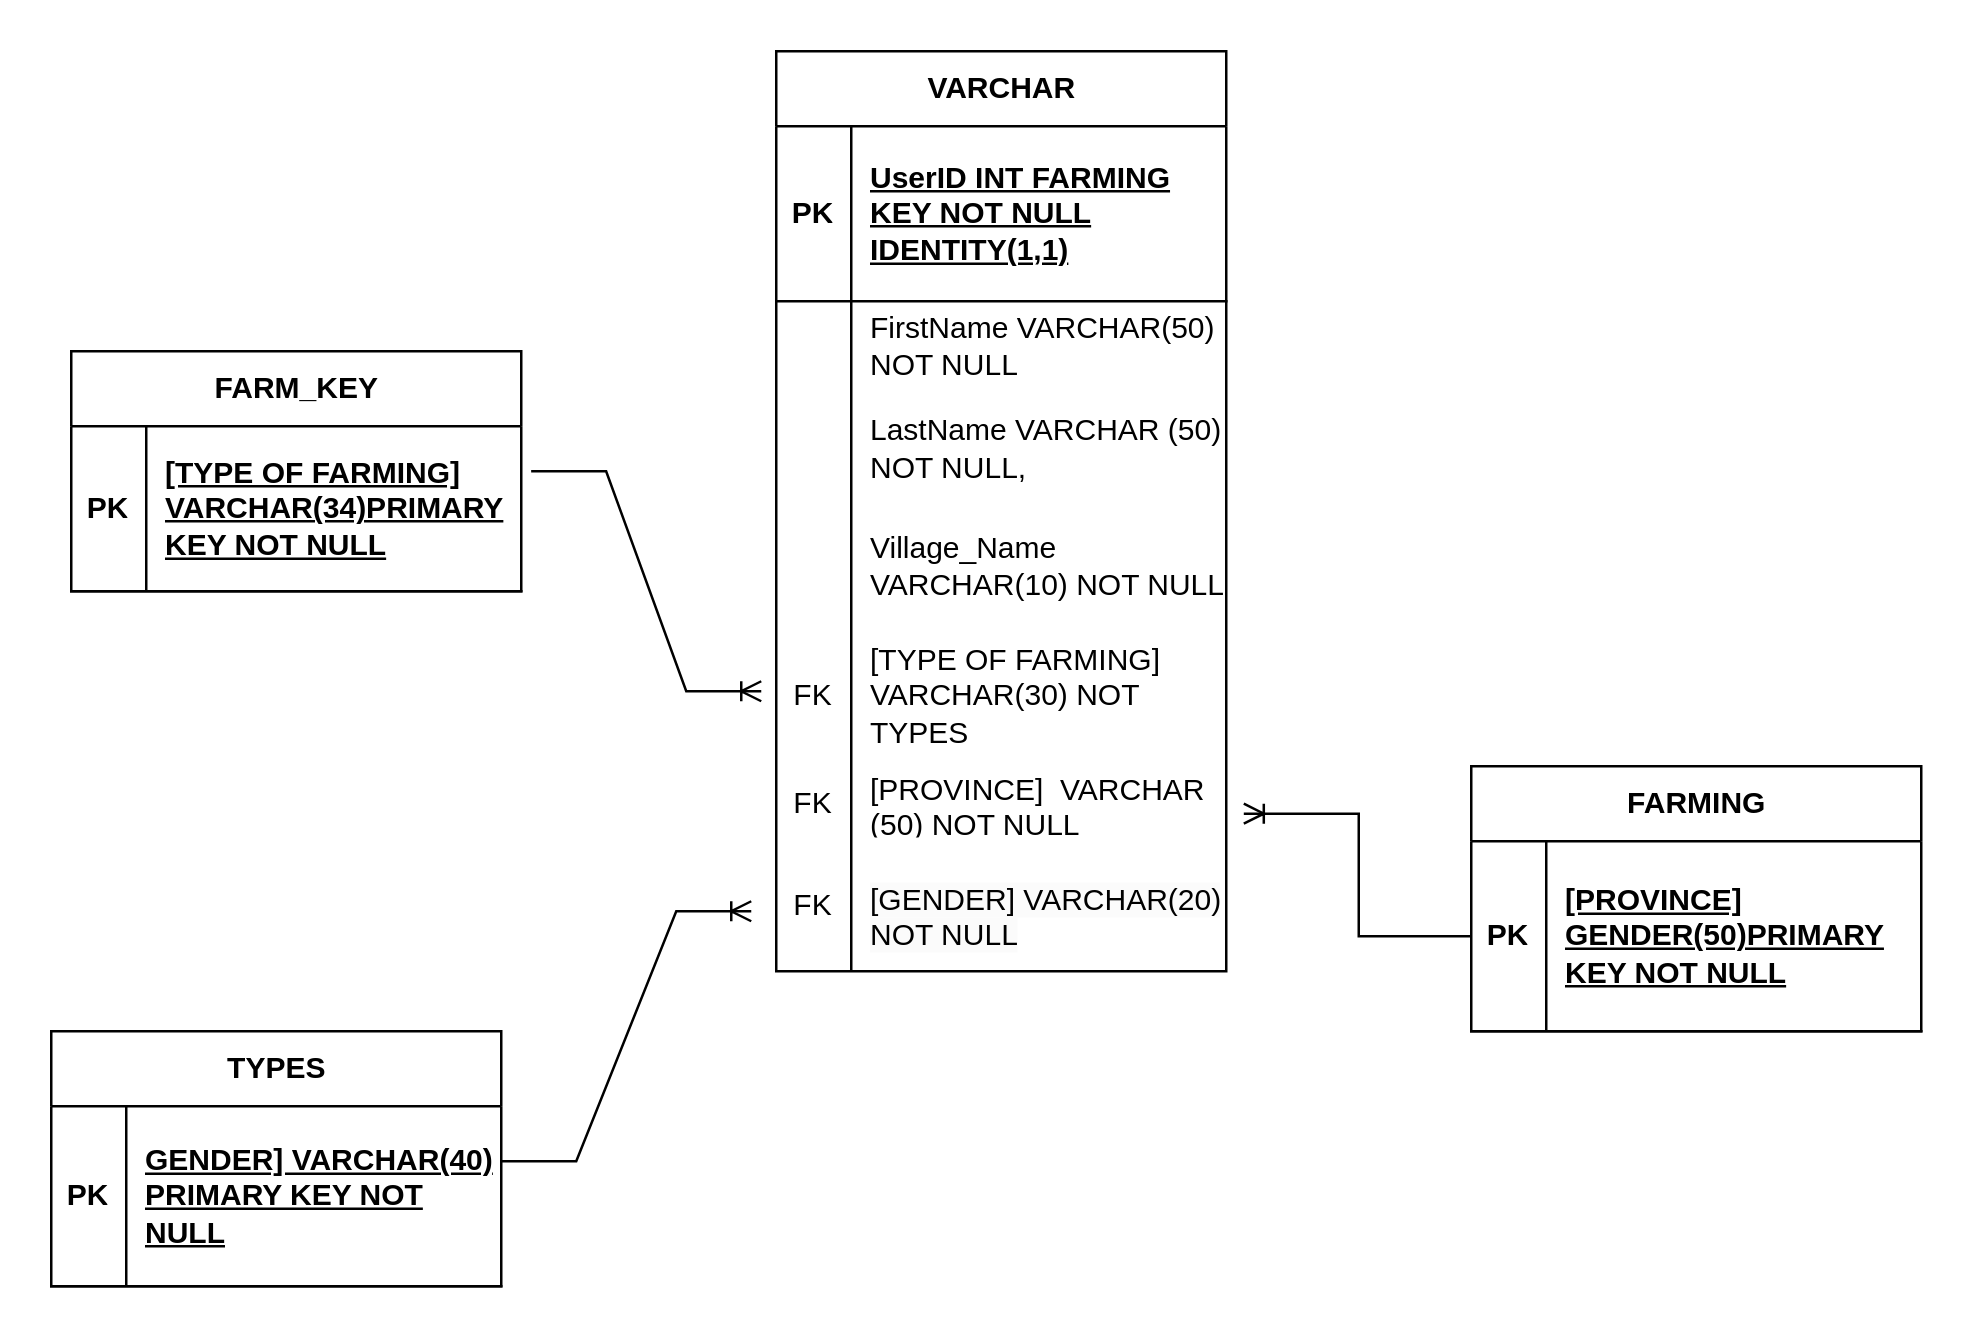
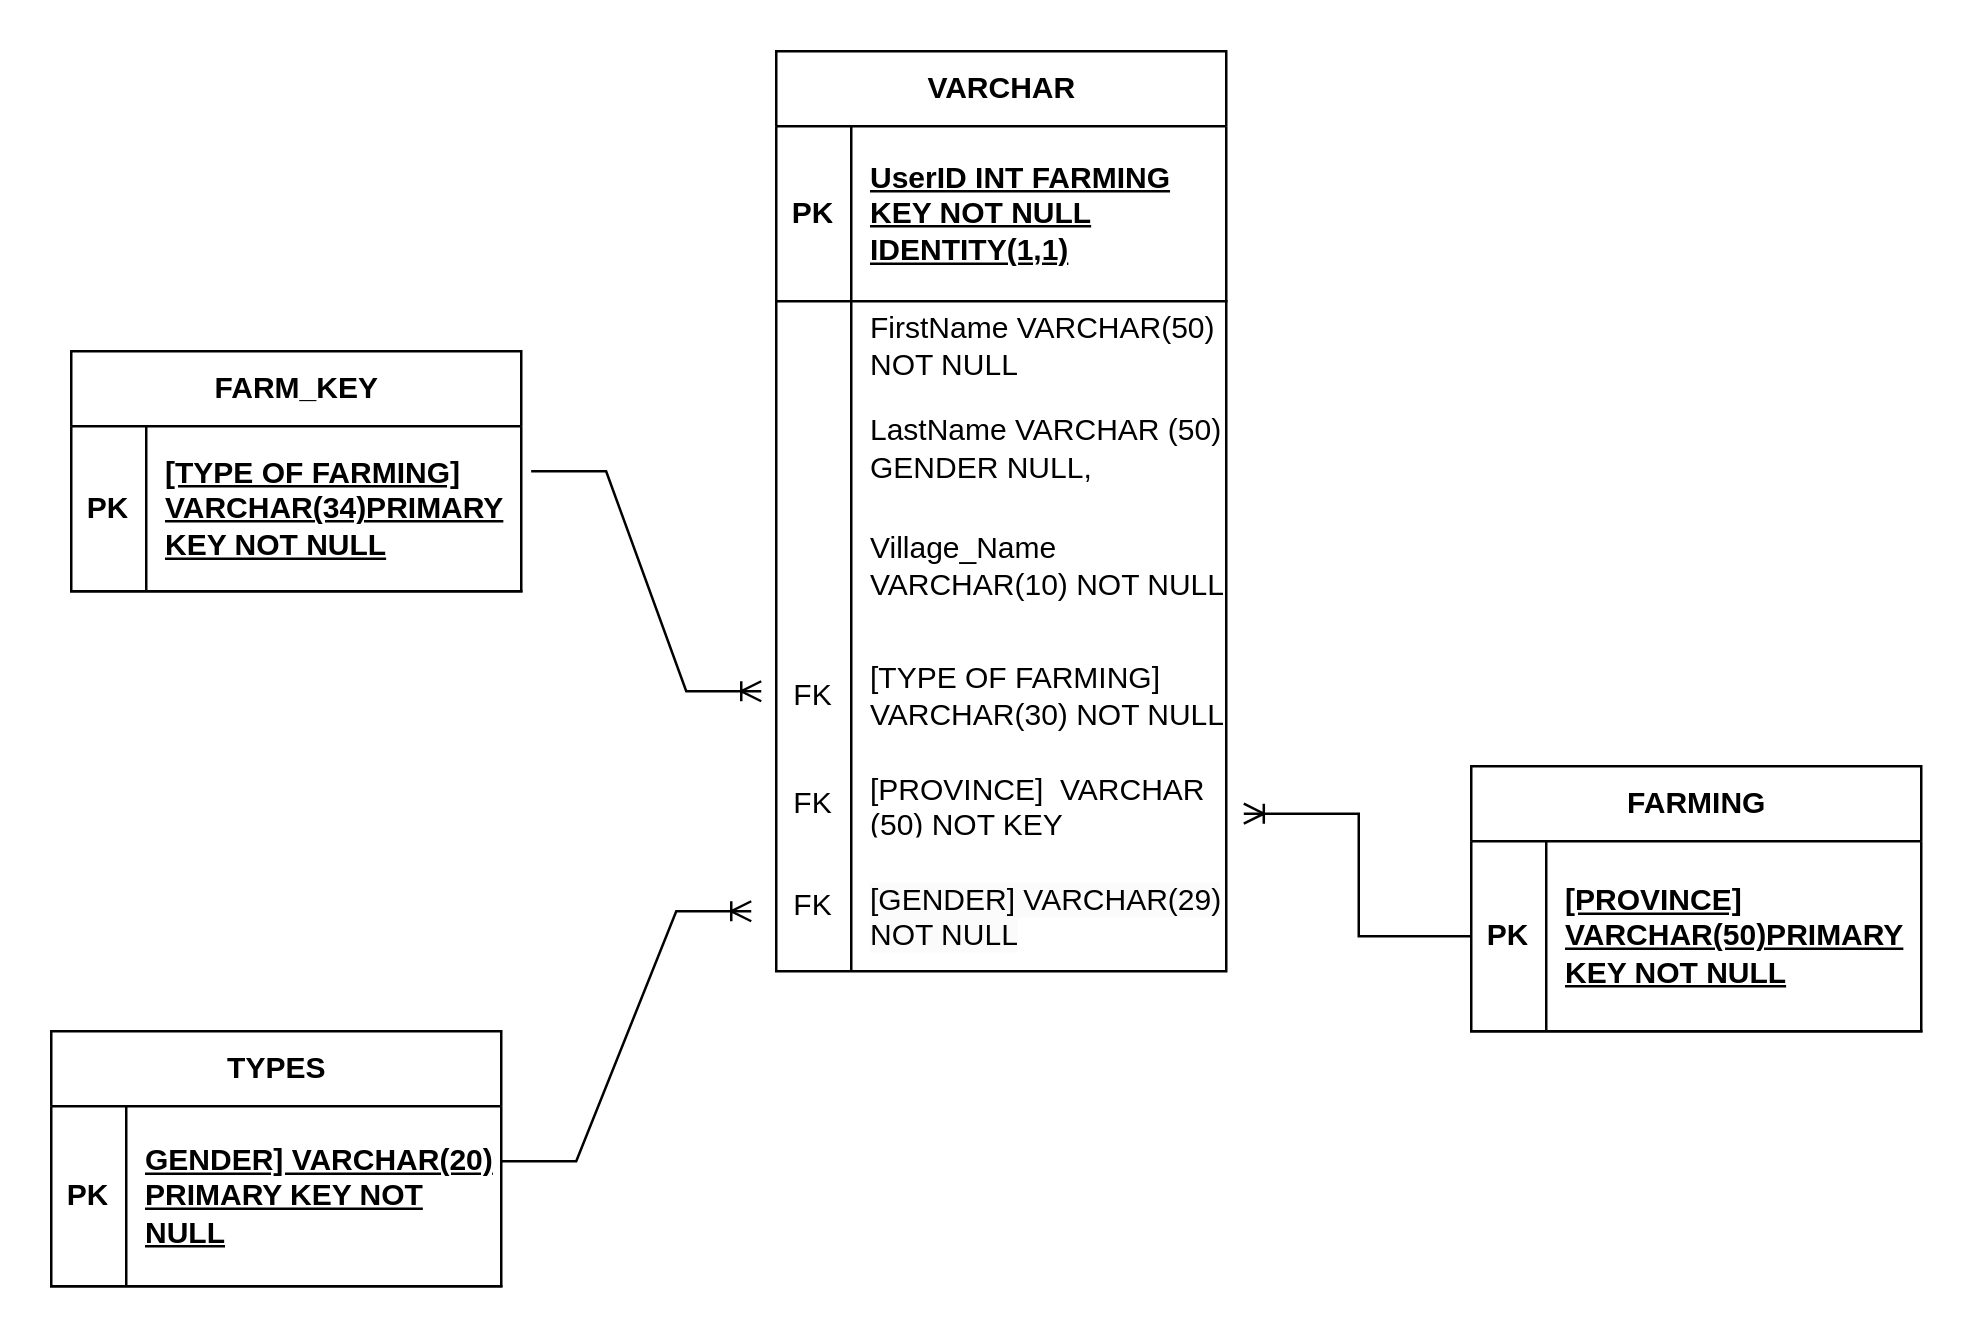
node "LastName VARCHAR (50) NOT NULL,": label "LastName VARCHAR (50) NOT NULL," -> "LastName VARCHAR (50) GENDER NULL,"
node "[TYPE OF FARMING] VARCHAR(30) NOT TYPES": label "[TYPE OF FARMING] VARCHAR(30) NOT TYPES" -> "[TYPE OF FARMING] VARCHAR(30) NOT NULL"
node "[PROVINCE] VARCHAR (50) NOT NULL": label "[PROVINCE] VARCHAR (50) NOT NULL" -> "[PROVINCE] VARCHAR (50) NOT KEY"
node "[GENDER] VARCHAR(20) NOT NULL": label "[GENDER] VARCHAR(20) NOT NULL" -> "[GENDER] VARCHAR(29) NOT NULL"
node "[PROVINCE] GENDER(50)PRIMARY KEY NOT NULL": label "[PROVINCE] GENDER(50)PRIMARY KEY NOT NULL" -> "[PROVINCE] VARCHAR(50)PRIMARY KEY NOT NULL"
node "GENDER] VARCHAR(40) PRIMARY KEY NOT NULL": label "GENDER] VARCHAR(40) PRIMARY KEY NOT NULL" -> "GENDER] VARCHAR(20) PRIMARY KEY NOT NULL"
